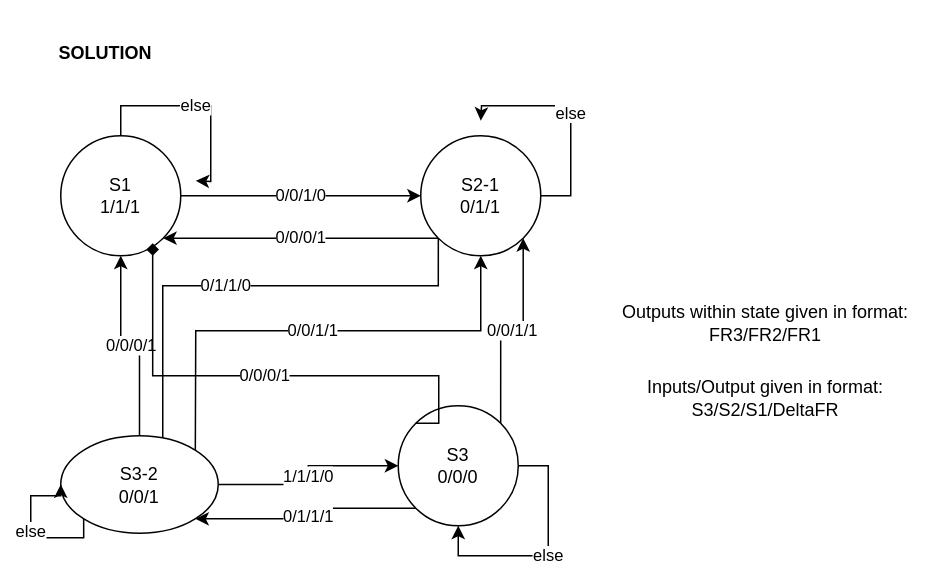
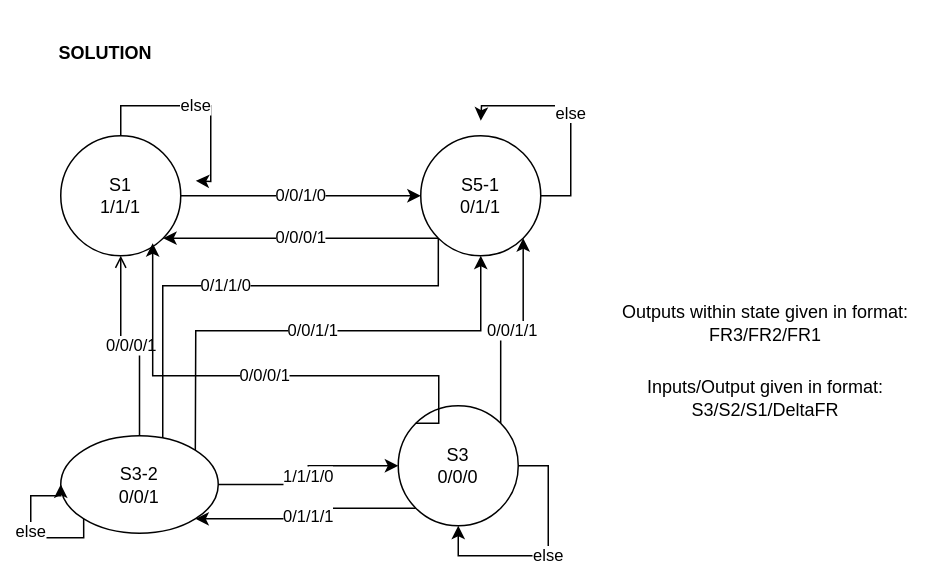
node "S2-1 0/1/1": label "S2-1 0/1/1" -> "S5-1 0/1/1"
edge "S3 0/0/0" -> "S1 1/1/1": arrowhead diamond -> classic
edge "S3-2 0/0/1" -> "S1 1/1/1": arrowhead classic -> open
